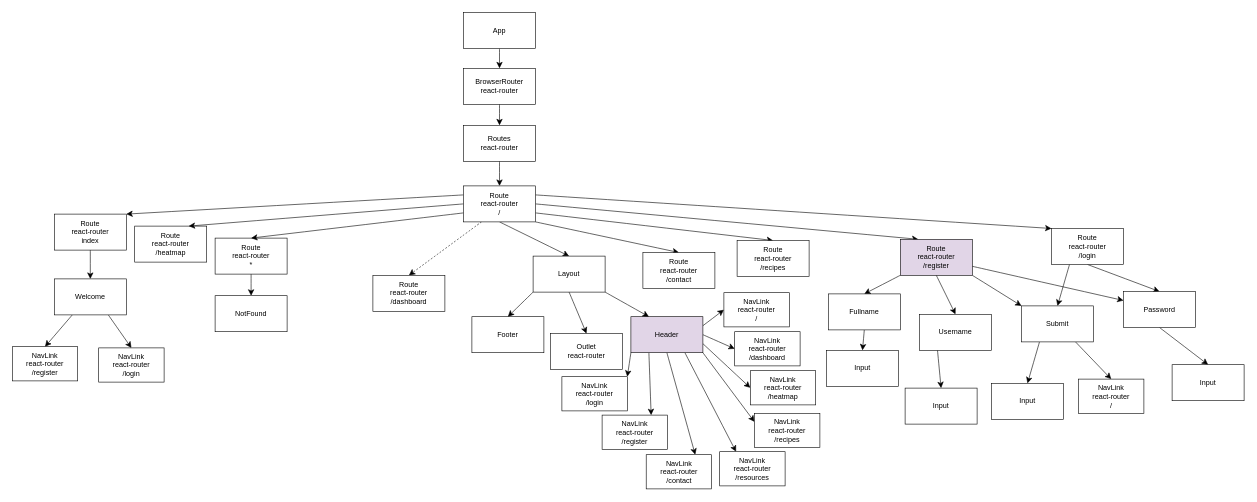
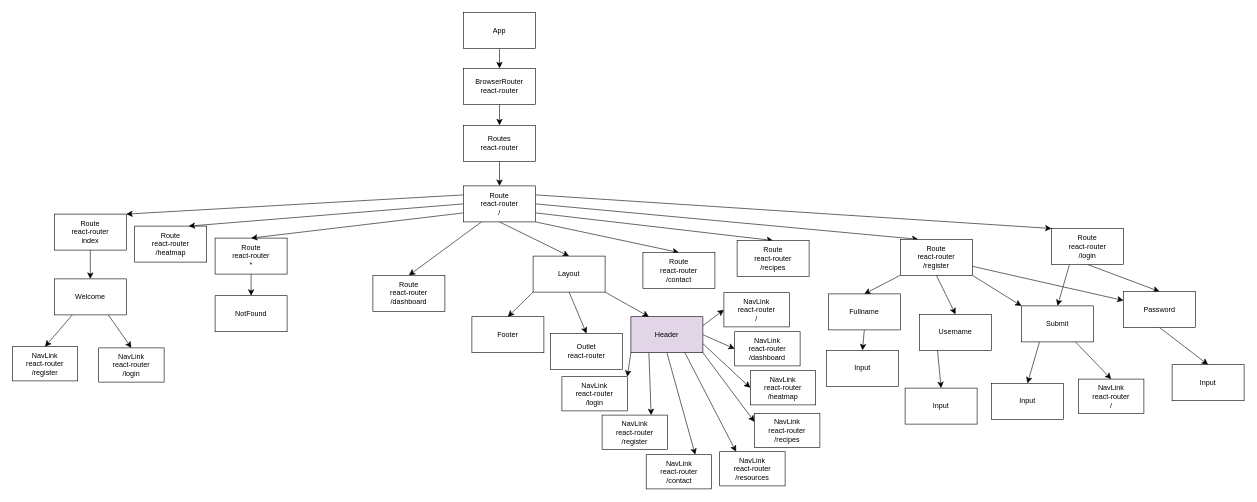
edge "Route react-router /" -> "Route react-router /dashboard": style dashed -> solid
node "Route react-router /register": fillcolor #e1d5e7 -> #ffffff
